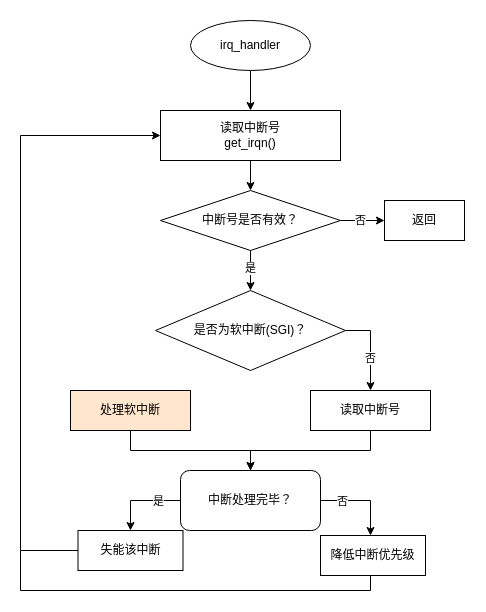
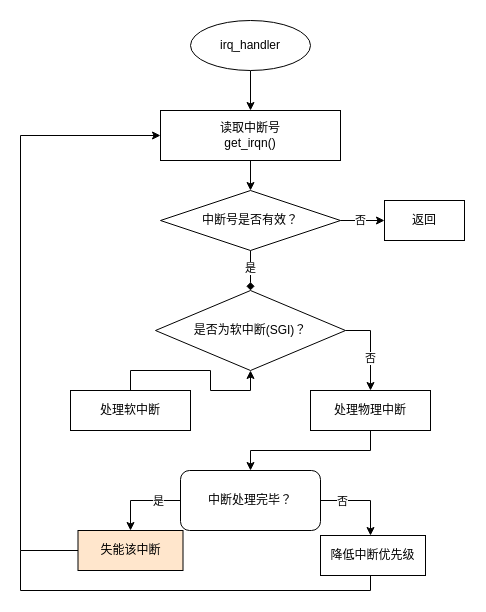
edge "中断号是否有效？" -> "是否为软中断(SGI)？": arrowhead classic -> diamond
node "处理软中断": fillcolor #ffe6cc -> #ffffff
node "读取中断号": label "读取中断号" -> "处理物理中断"
edge "处理软中断" -> "中断处理完毕？": now "处理软中断" -> "是否为软中断(SGI)？"
node "失能该中断": fillcolor #ffffff -> #ffe6cc
